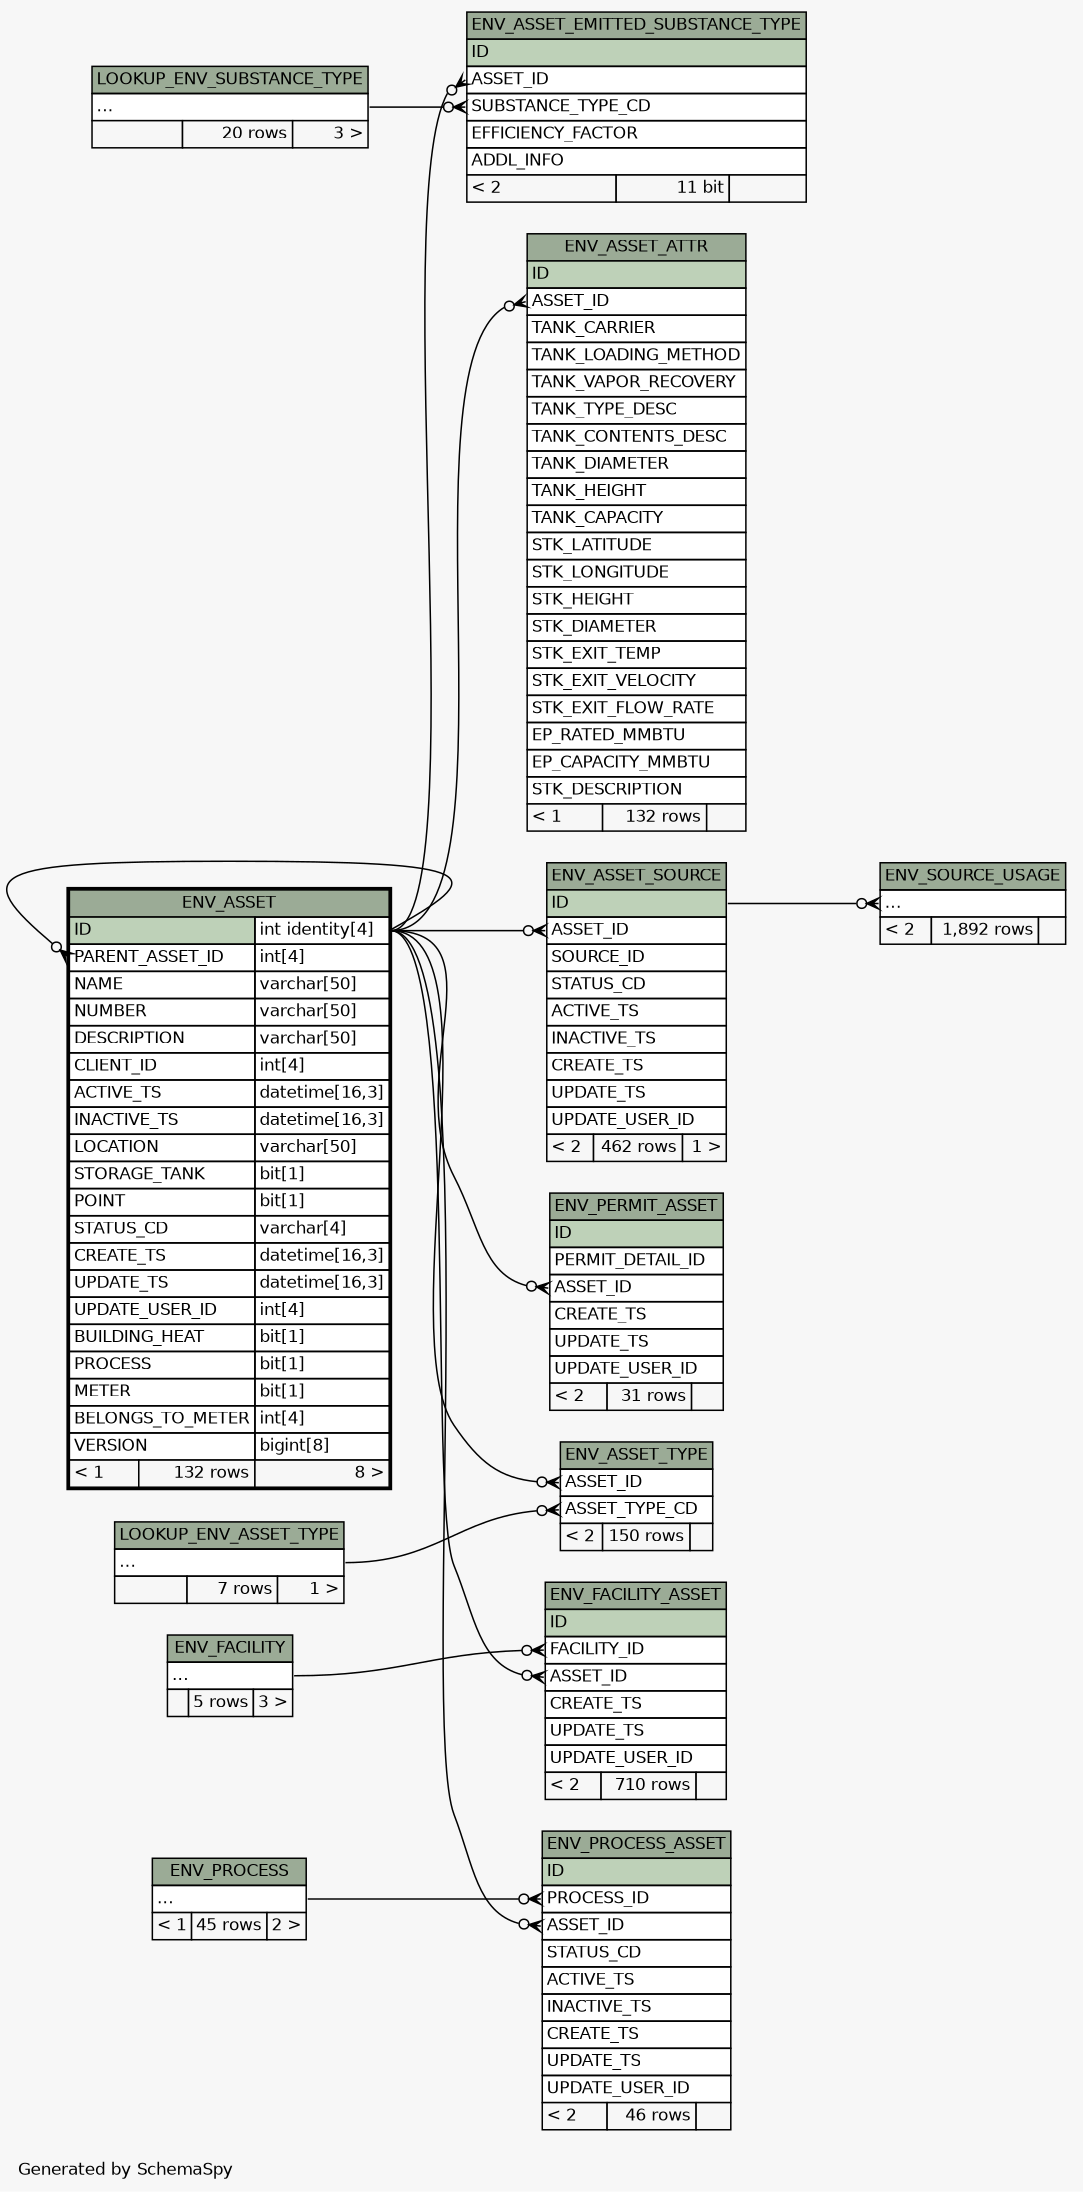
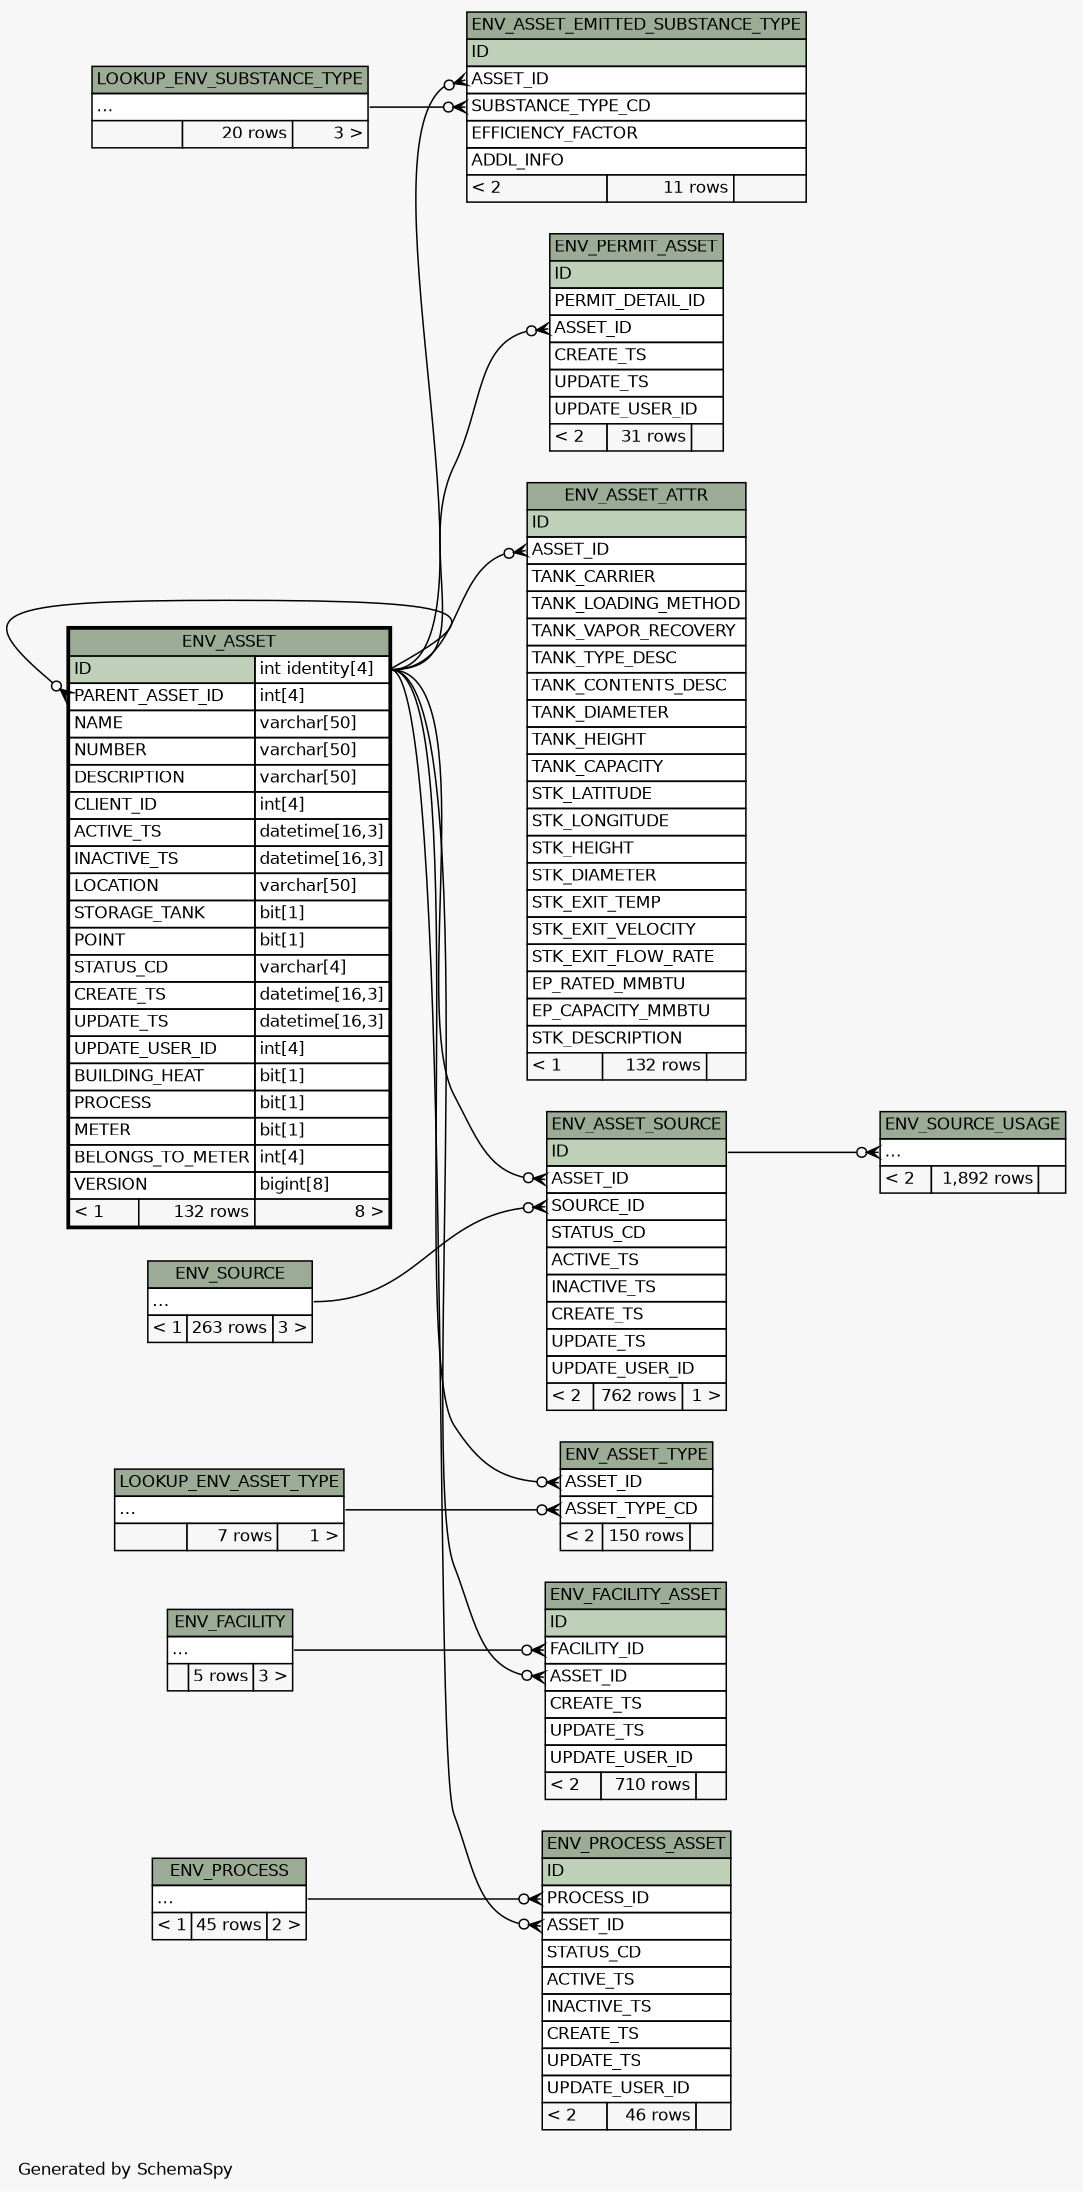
node "ENV_ASSET_EMITTED_SUBSTANCE_TYPE": text "11 bit" -> "11 rows"
node "ENV_ASSET_SOURCE": text "462 rows" -> "762 rows"
node "ENV_SOURCE": added
